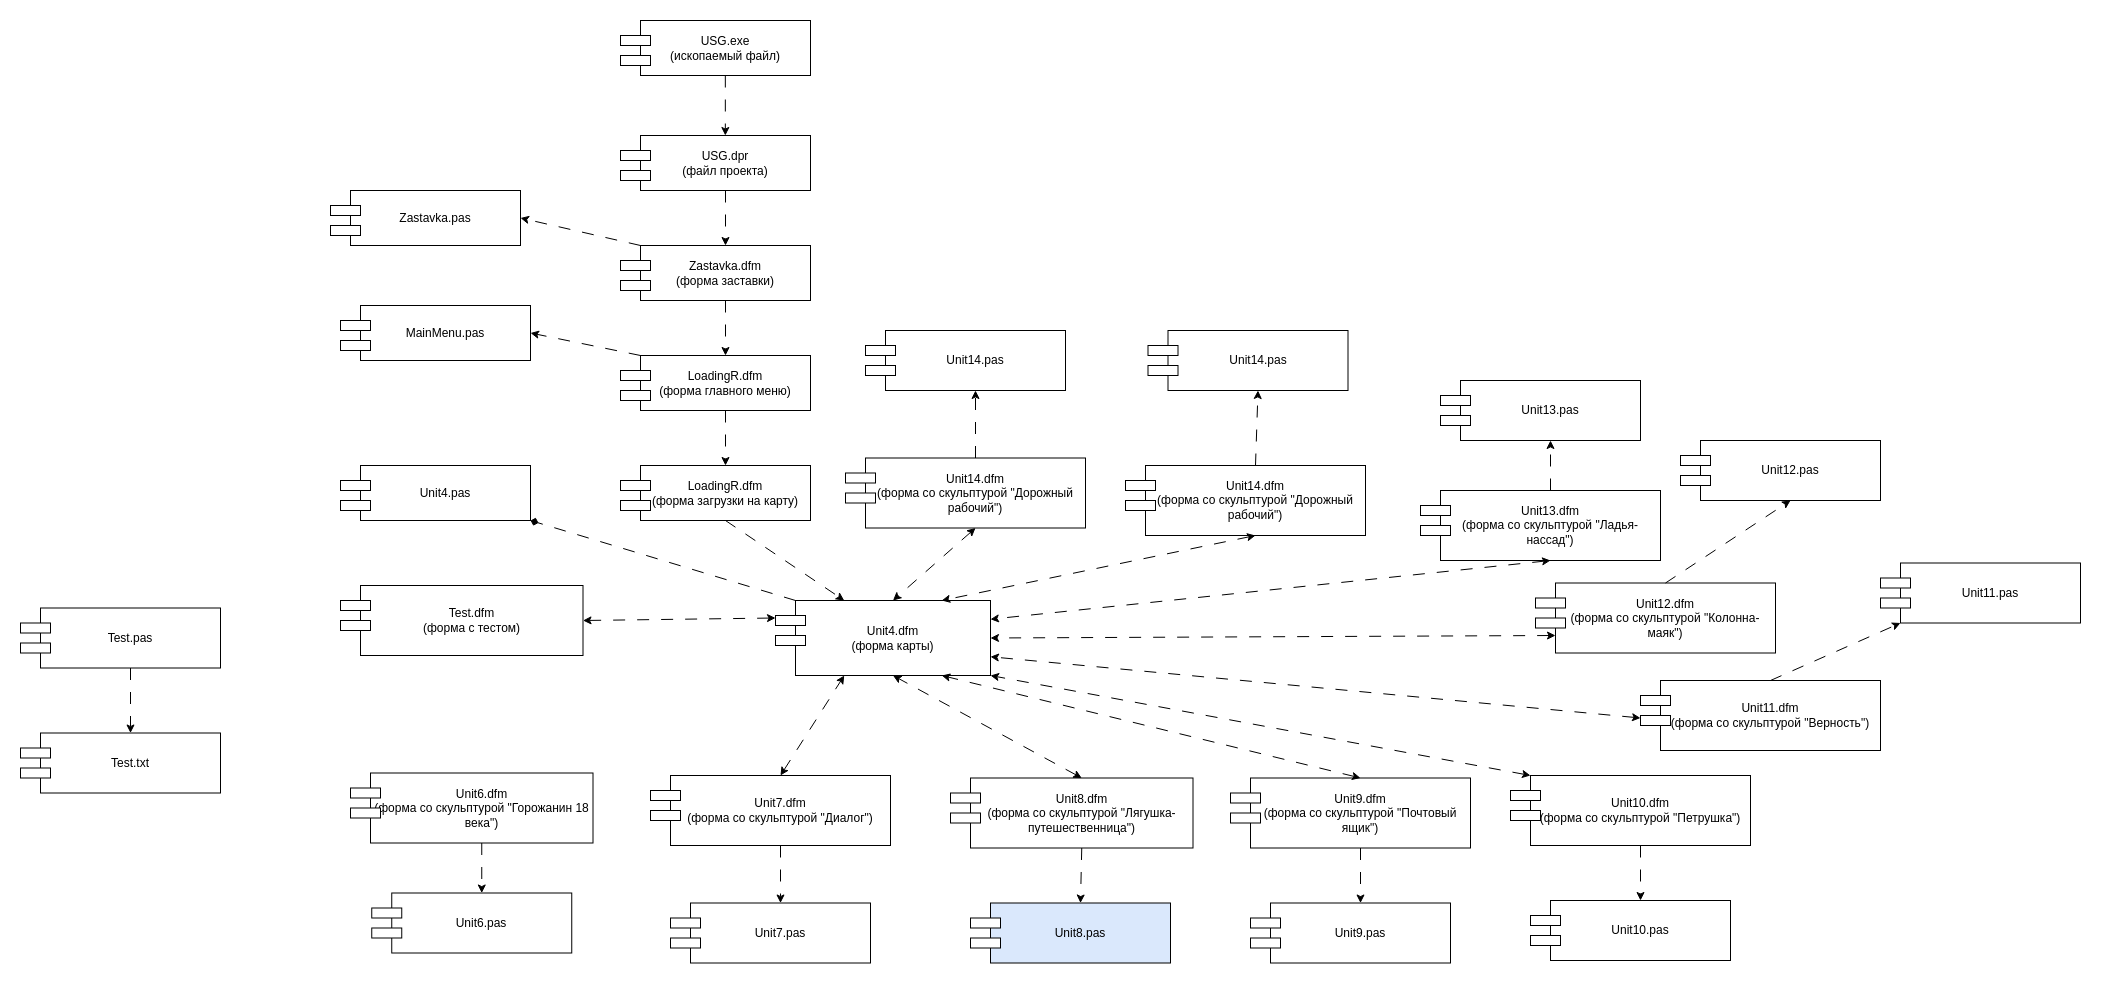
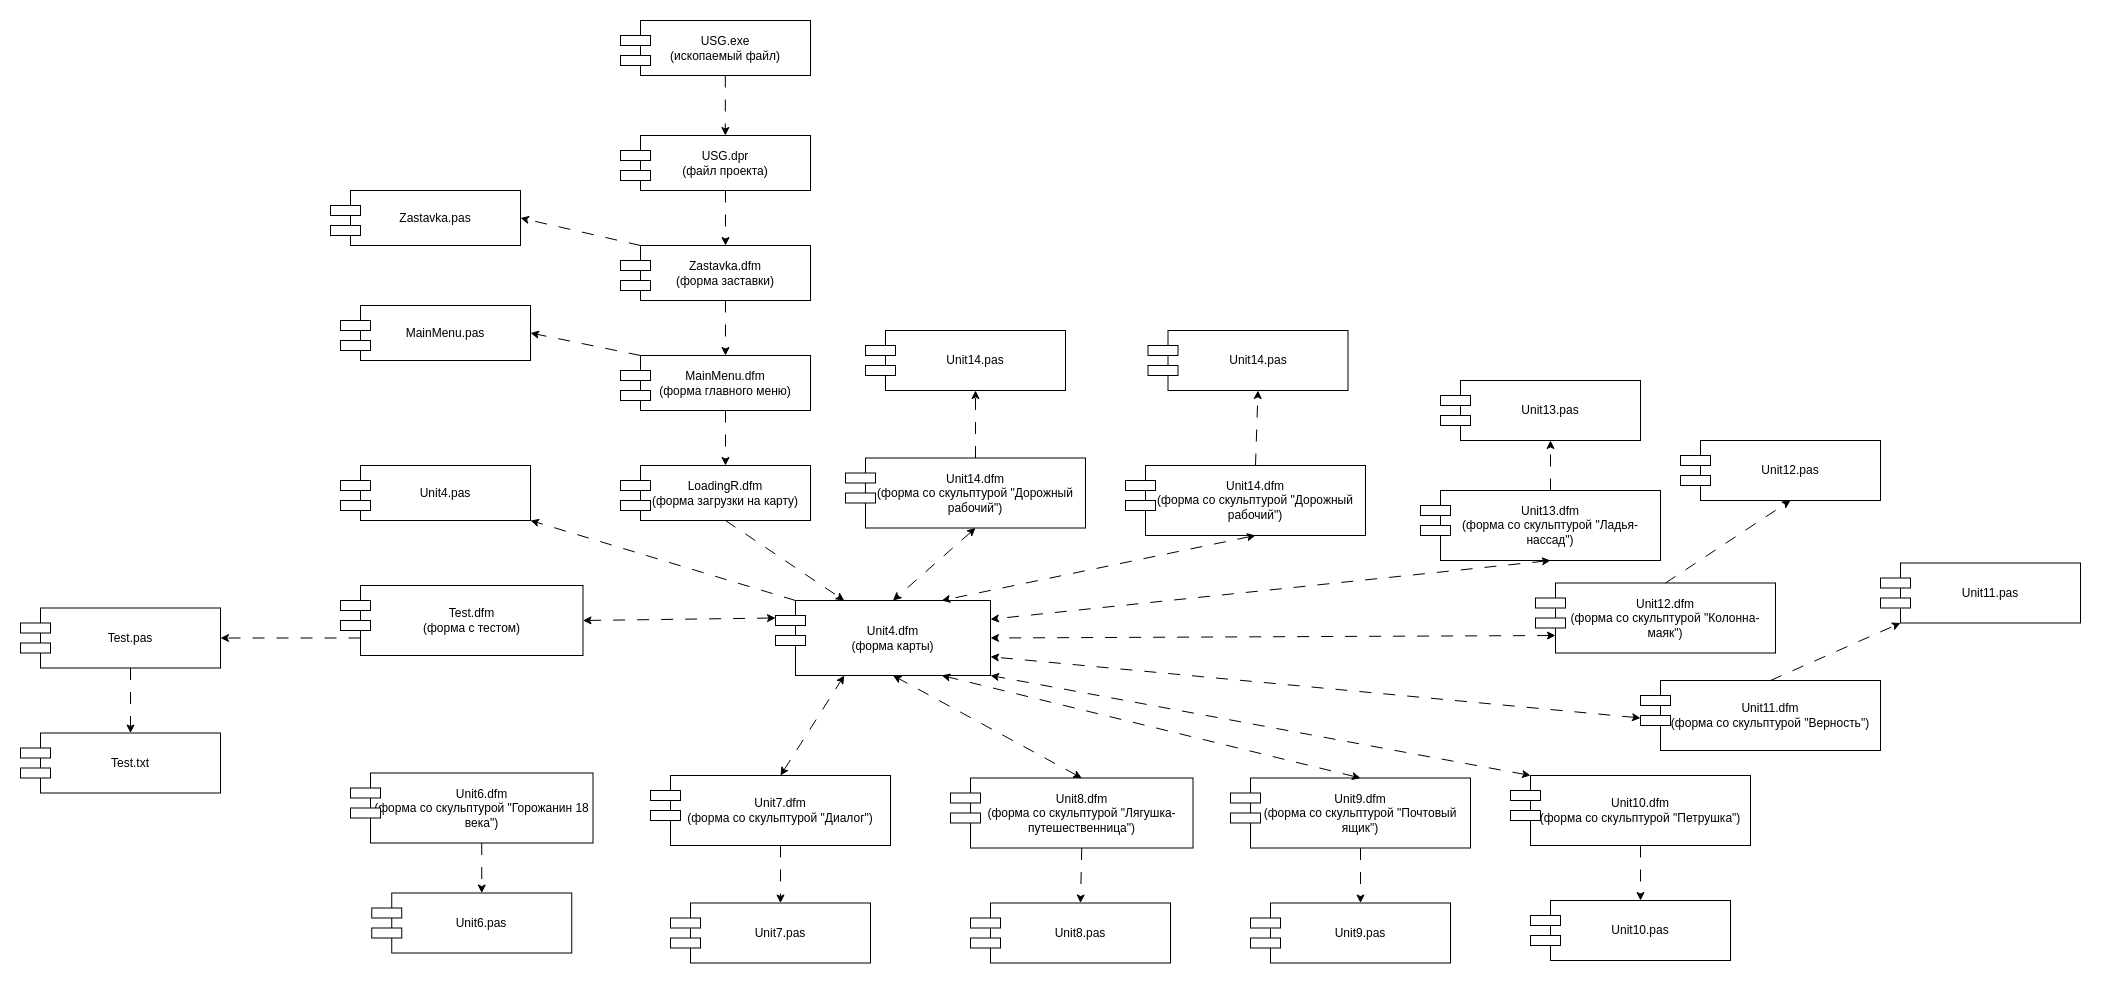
node "LoadingR.dfm (форма главного меню)": label "LoadingR.dfm (форма главного меню)" -> "MainMenu.dfm (форма главного меню)"
edge "Unit4.dfm (форма карты)" -> "Unit4.pas": arrowhead diamond -> classic
edge "Test.dfm (форма с тестом)" -> "Test.pas": added
node "Unit8.pas": fillcolor #dae8fc -> #ffffff
